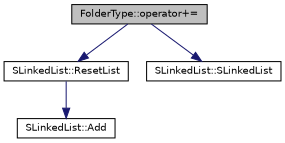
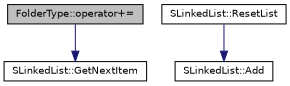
edge "FolderType::operator+=" -> "SLinkedList::ResetList": removed
node "SLinkedList::SLinkedList": label "SLinkedList::SLinkedList" -> "SLinkedList::GetNextItem"
